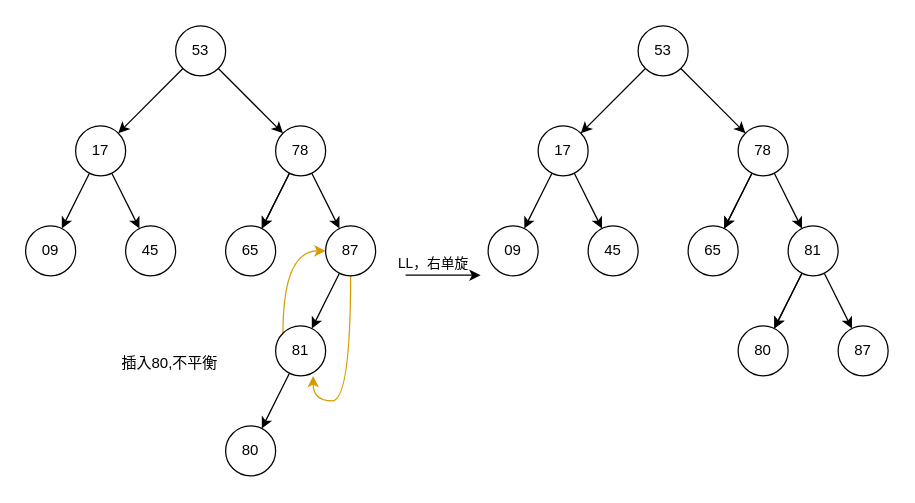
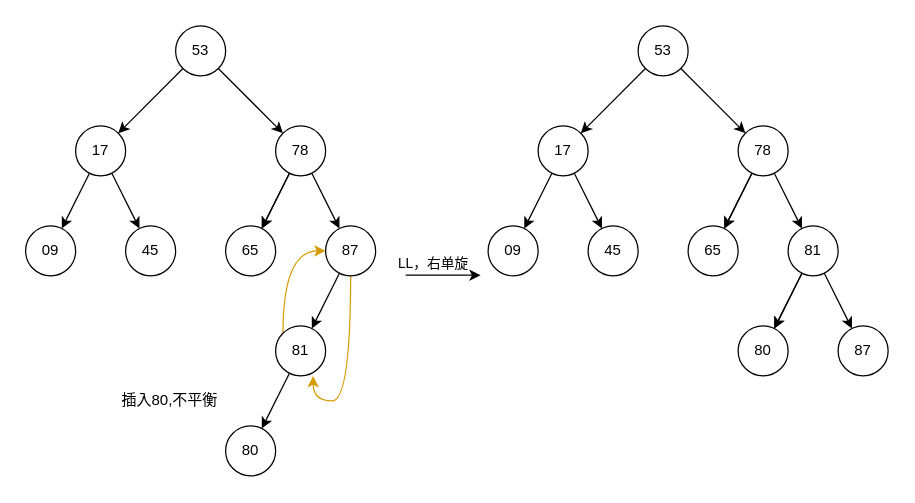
node "插入80,不平衡": moved (169, 363) -> (169, 401)
